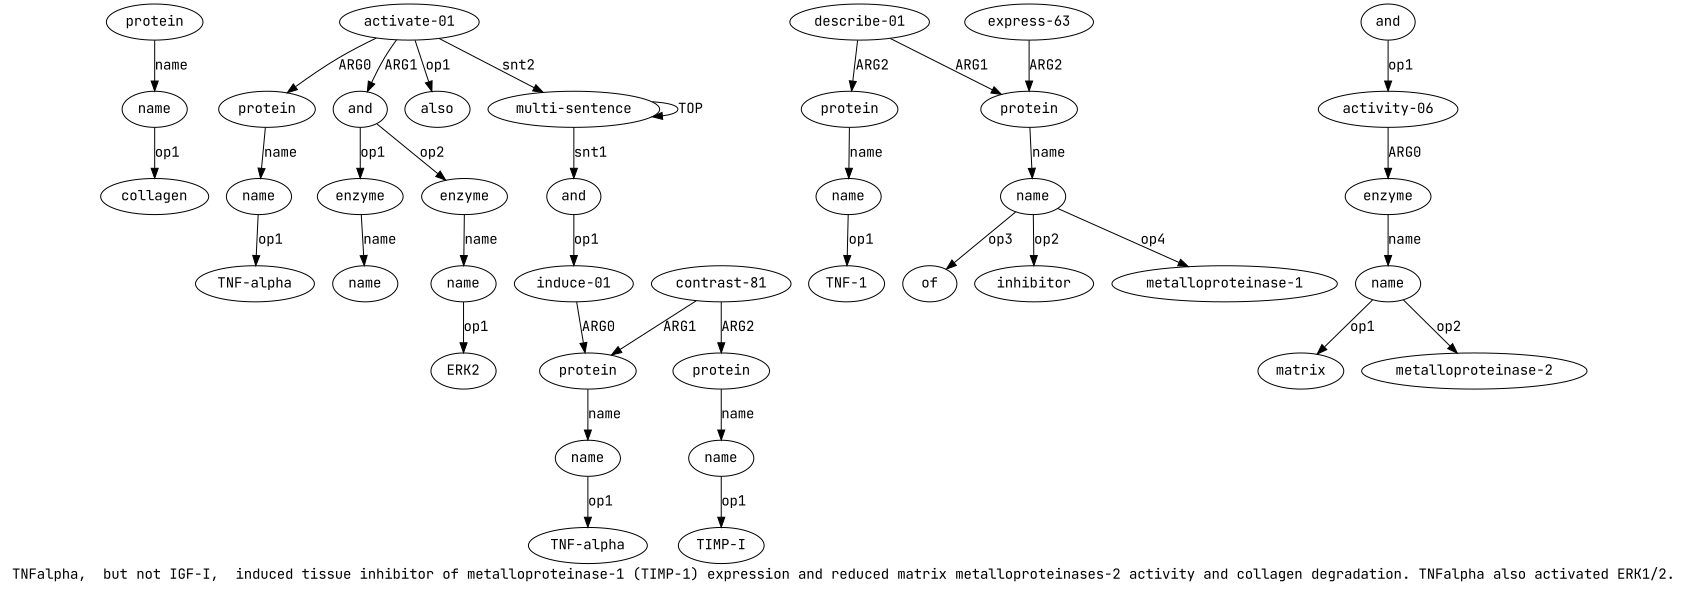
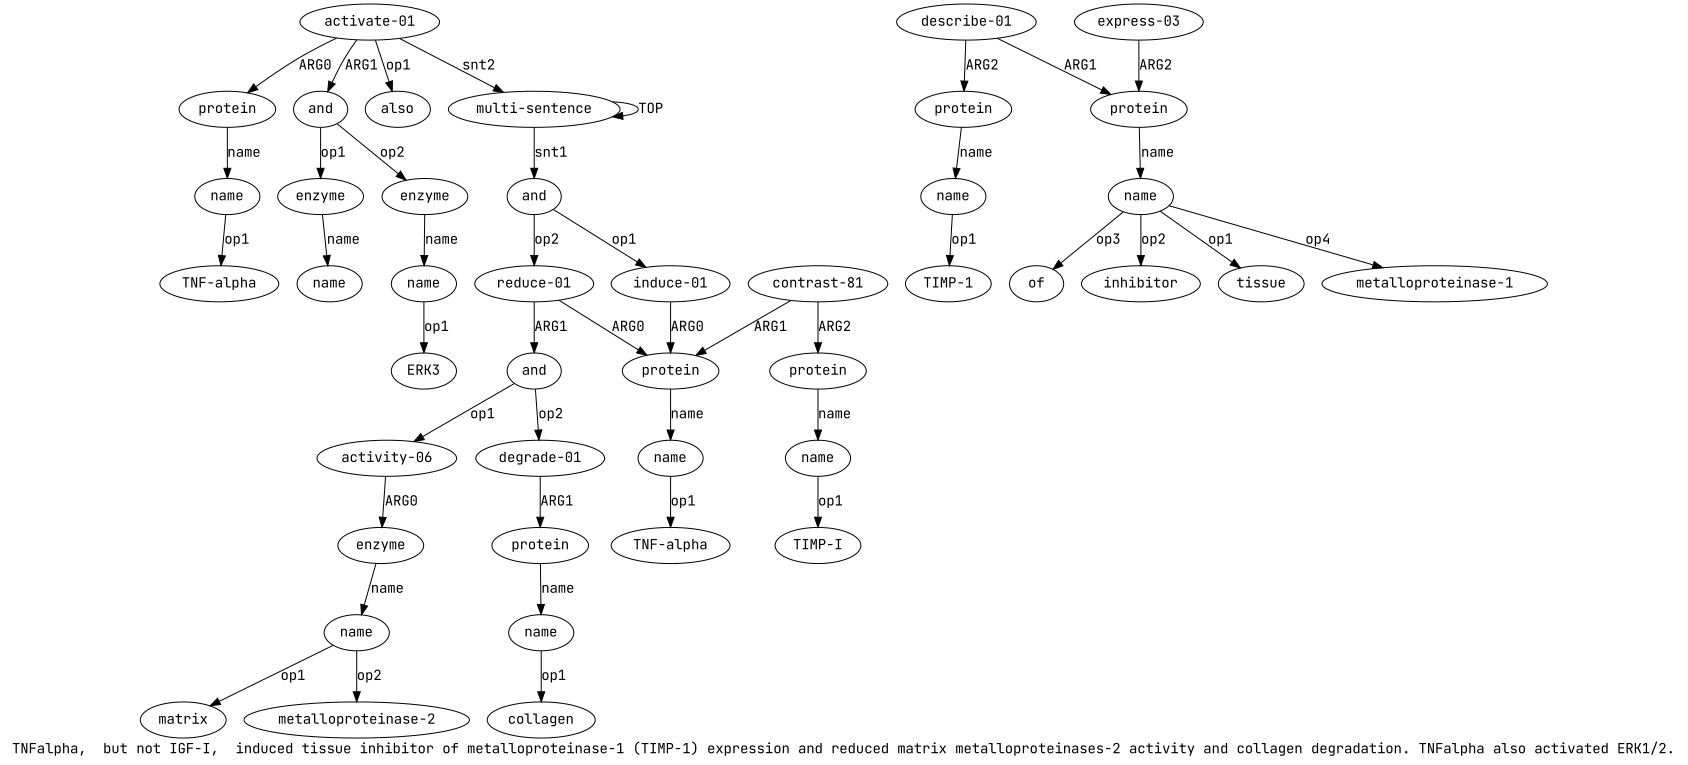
node "express-63": label "express-63" -> "express-03"
node "reduce-01": added
node "TNF-1": label "TNF-1" -> "TIMP-1"
node "tissue": added
node "ERK2": label "ERK2" -> "ERK3"
node "degrade-01": added
